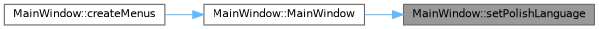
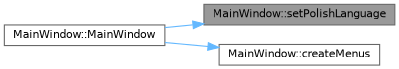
edge "MainWindow::createMenus" -> "MainWindow::MainWindow": reversed
